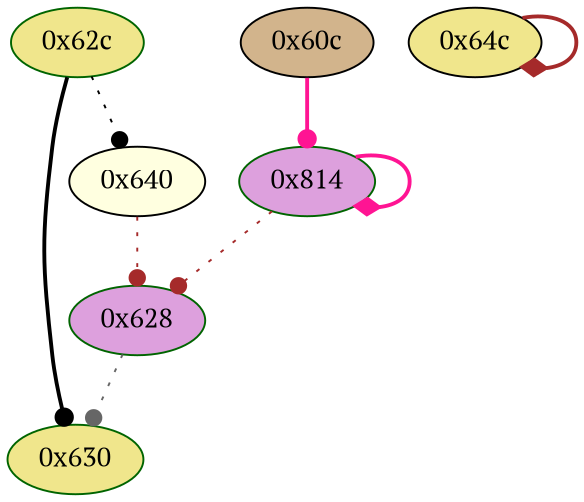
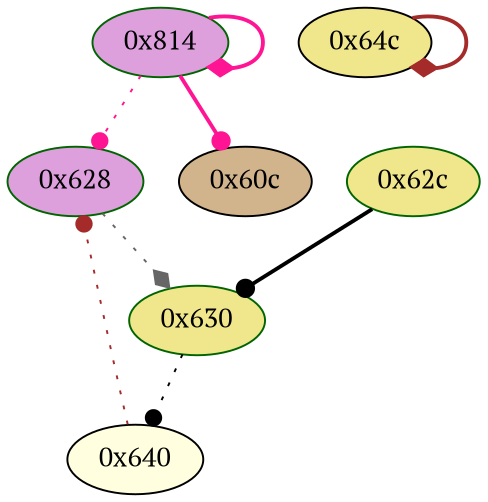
edge "0x62c" -> "0x640": now "0x630" -> "0x640"
edge "0x60c" -> "0x814": reversed
edge "0x814" -> "0x628": color brown -> deeppink
edge "0x628" -> "0x630": arrowhead dot -> diamond
